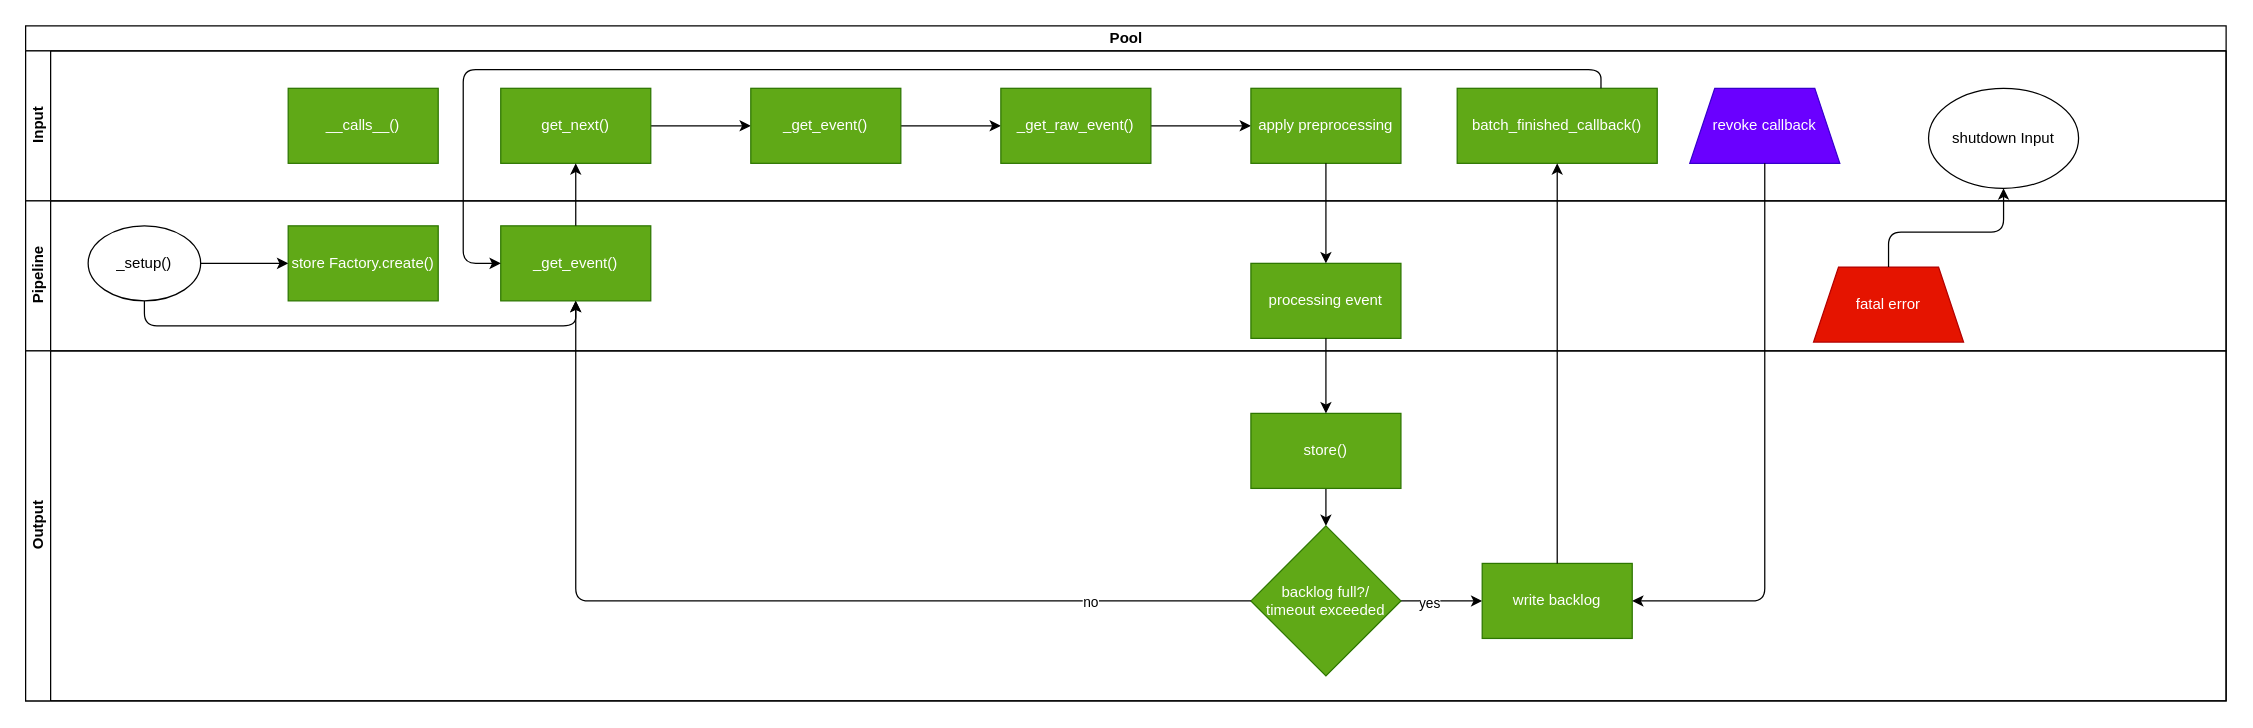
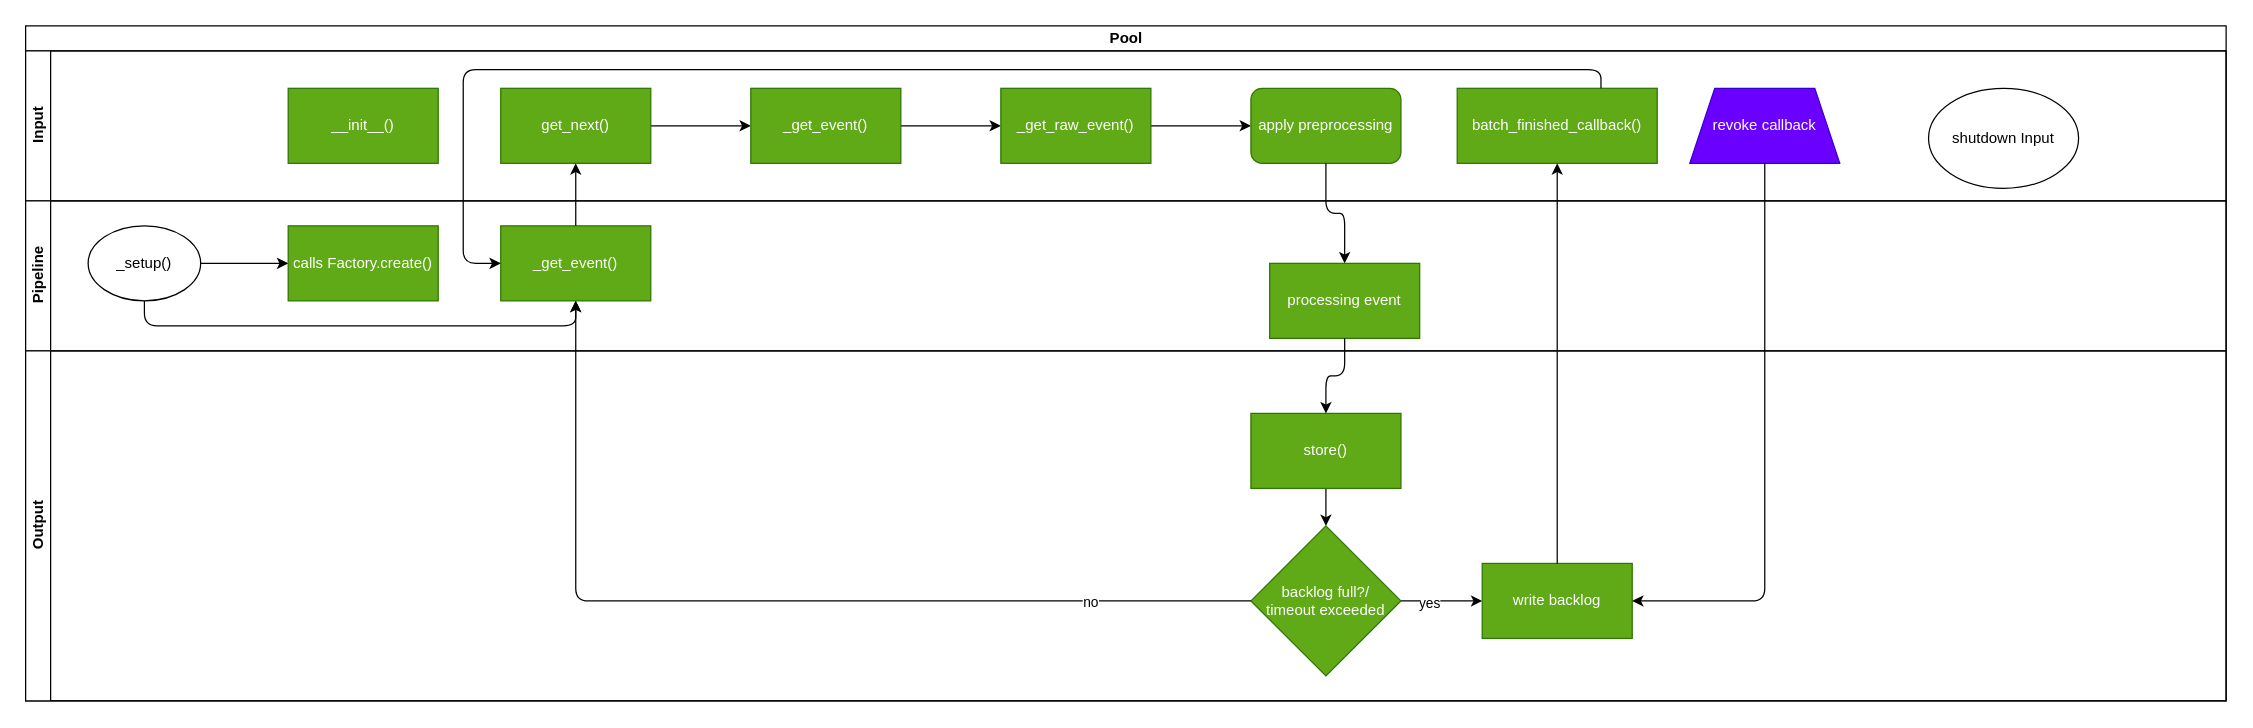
node "__calls__()": label "__calls__()" -> "__init__()"
node "apply preprocessing": shape rectangle -> rounded rectangle
edge "fatal error" -> "shutdown Input": removed
node "store Factory.create()": label "store Factory.create()" -> "calls Factory.create()"
node "processing event": moved (1326, 301) -> (1344, 301)
node "fatal error": removed
